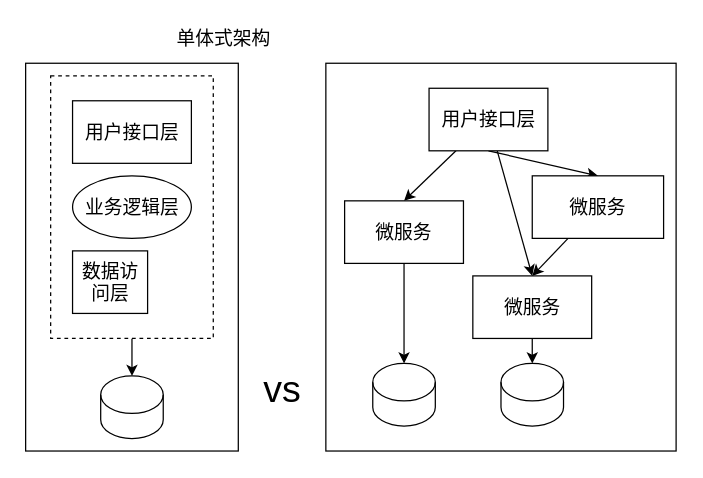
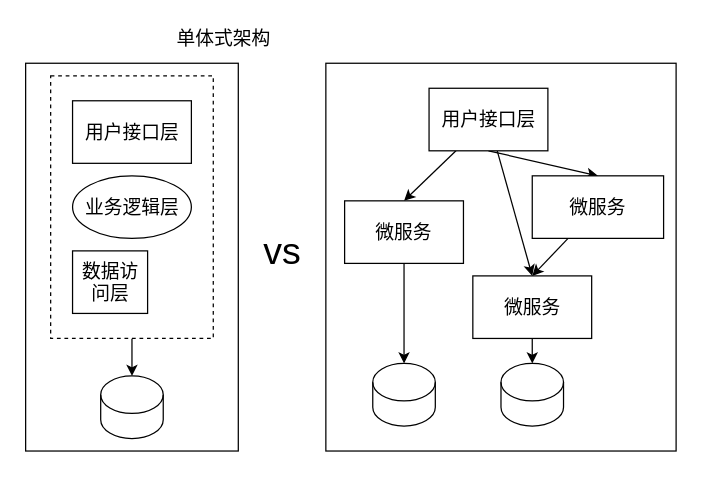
node "vs": moved (282, 388) -> (282, 251)
